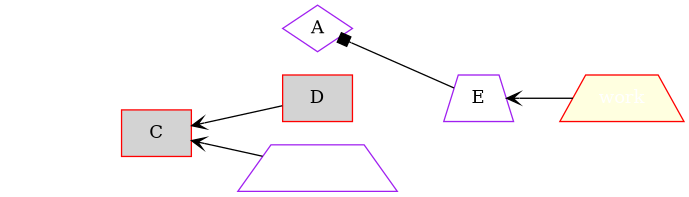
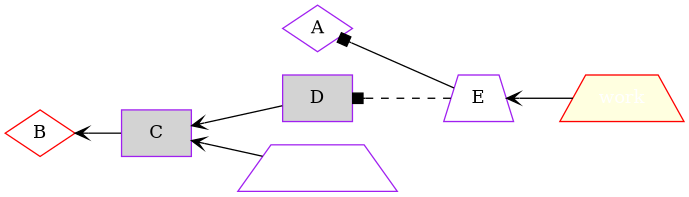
node "D": color red -> purple
edge "E" -> "D": added
node "B": added
node "C": color red -> purple
